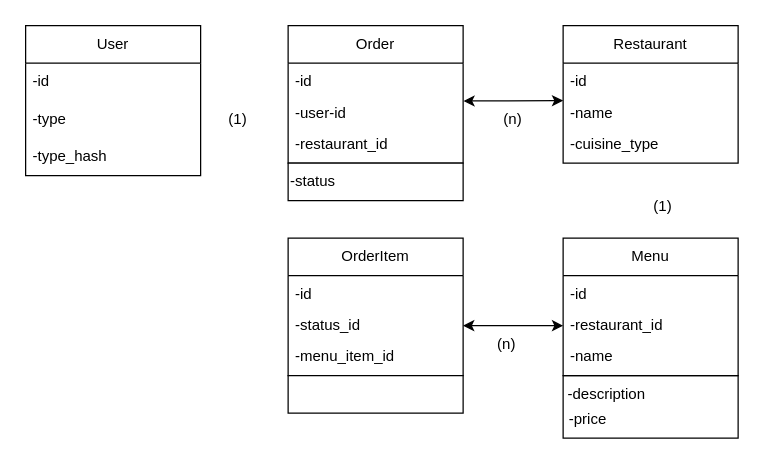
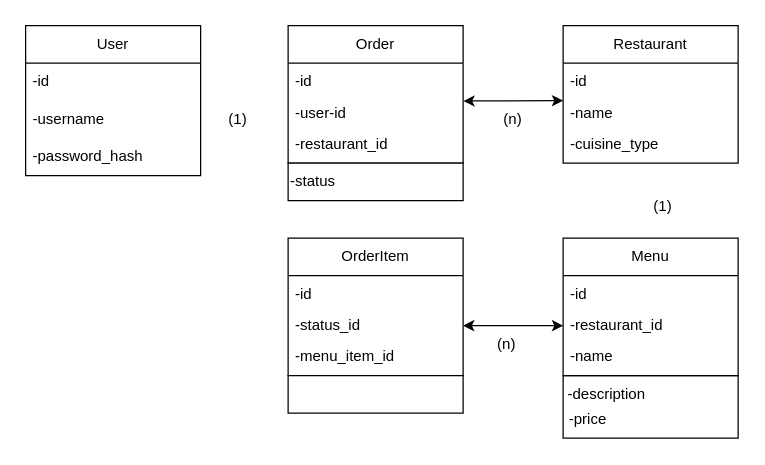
node "-type": label "-type" -> "-username"
node "-type_hash": label "-type_hash" -> "-password_hash"
